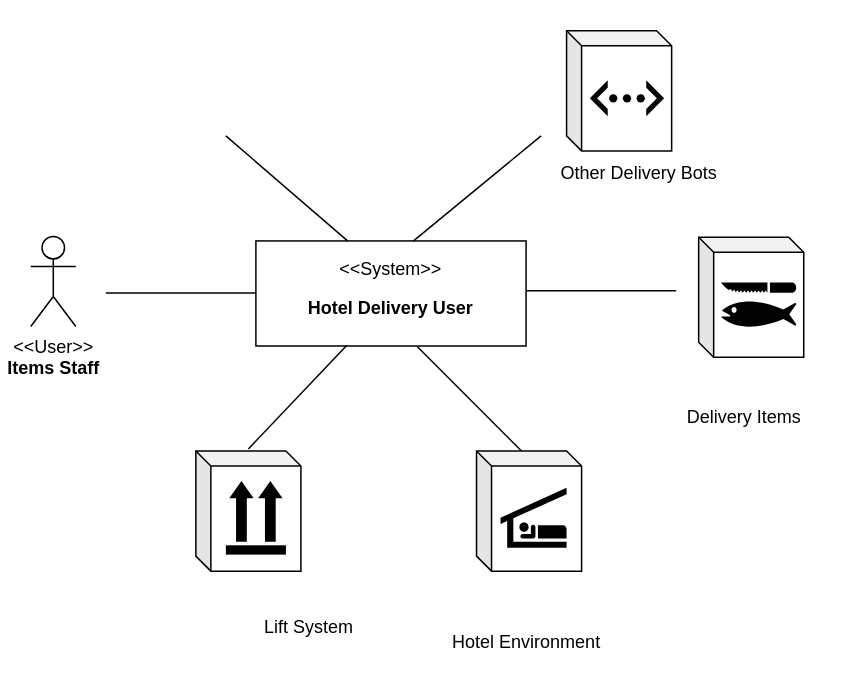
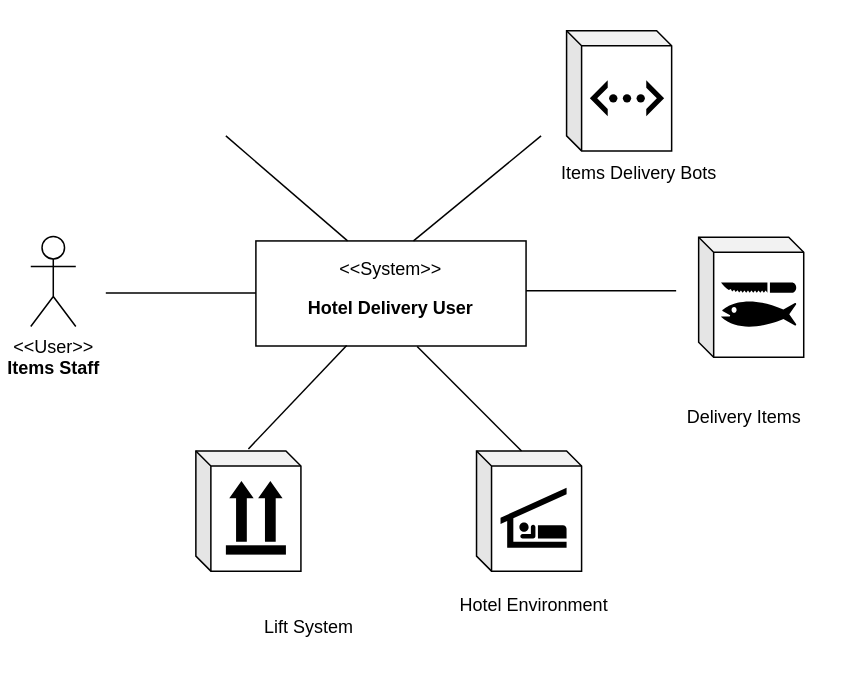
node "Other Delivery Bots": label "Other Delivery Bots" -> "Items Delivery Bots"
node "Hotel Environment": moved (526, 643) -> (533, 605)
